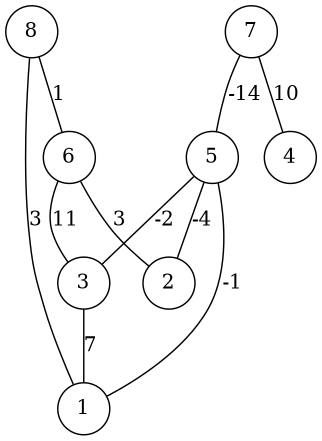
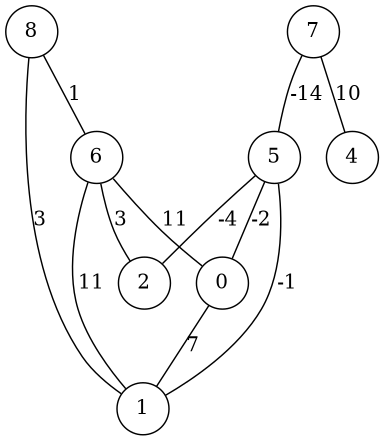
node "3": label "3" -> "0"
edge "6" -- "1": added, label "11"
